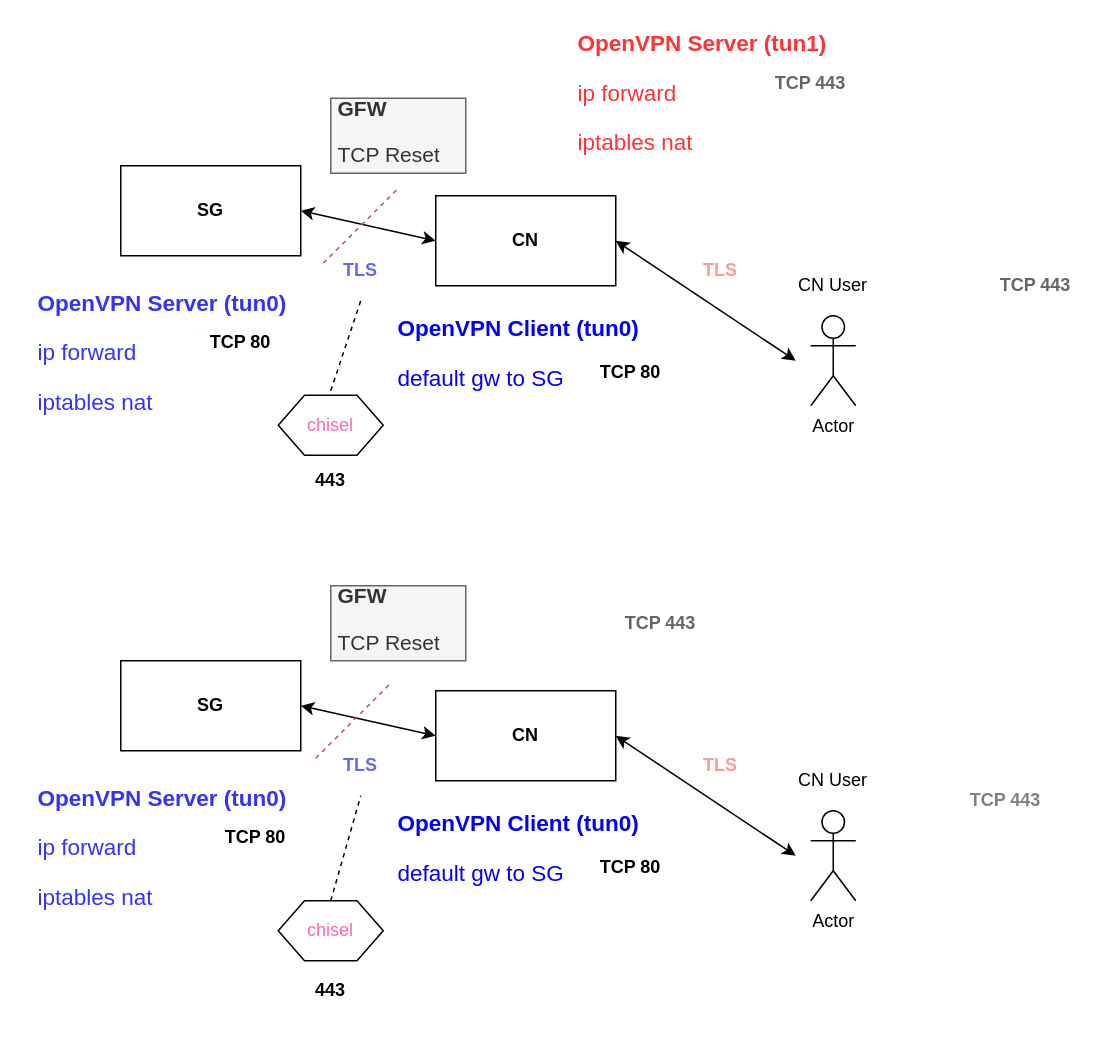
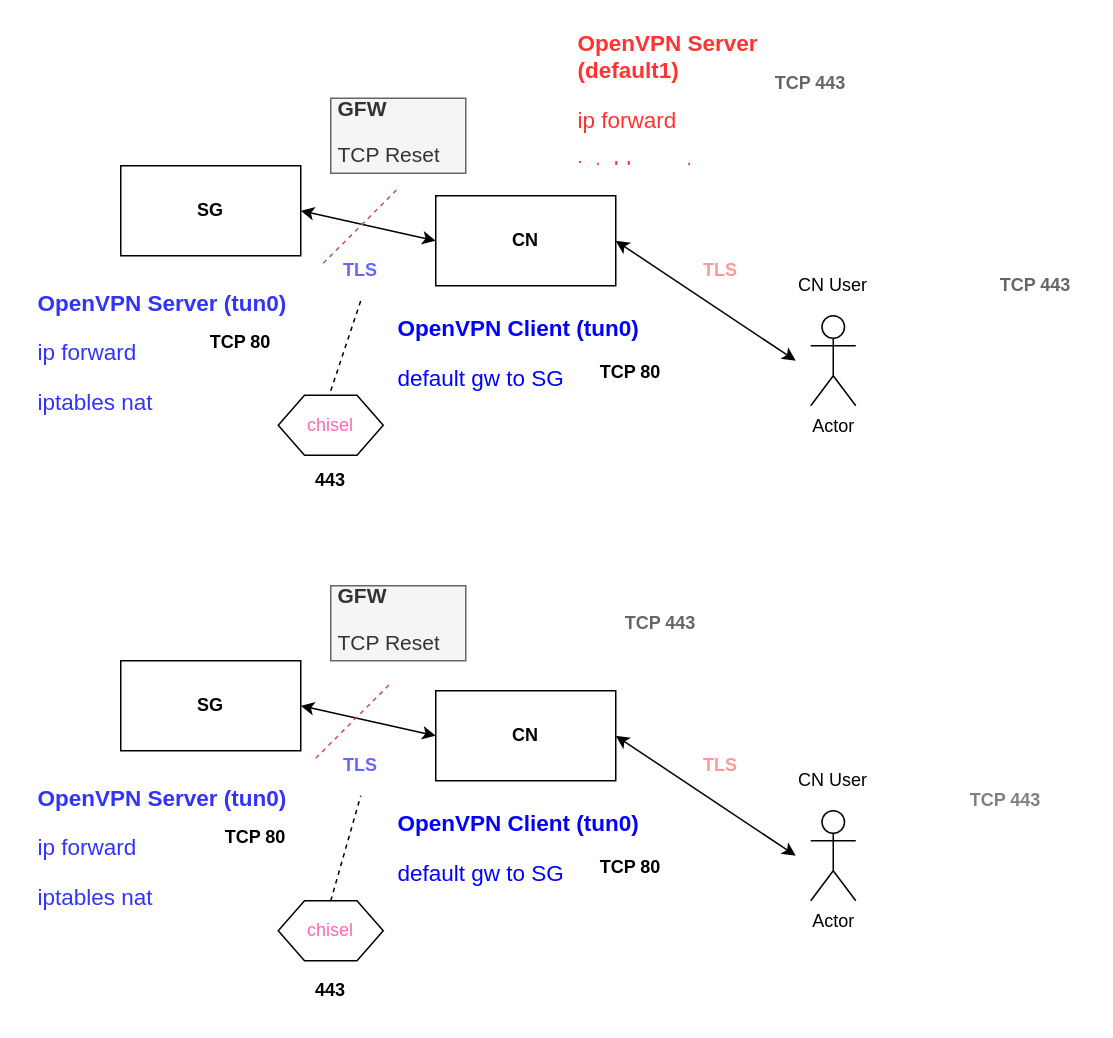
node "OpenVPN Server (tun1)ip forward iptables nat": label "OpenVPN Server (tun1)ip forward iptables nat" -> "OpenVPN Server (default1)ip forward iptables nat"
